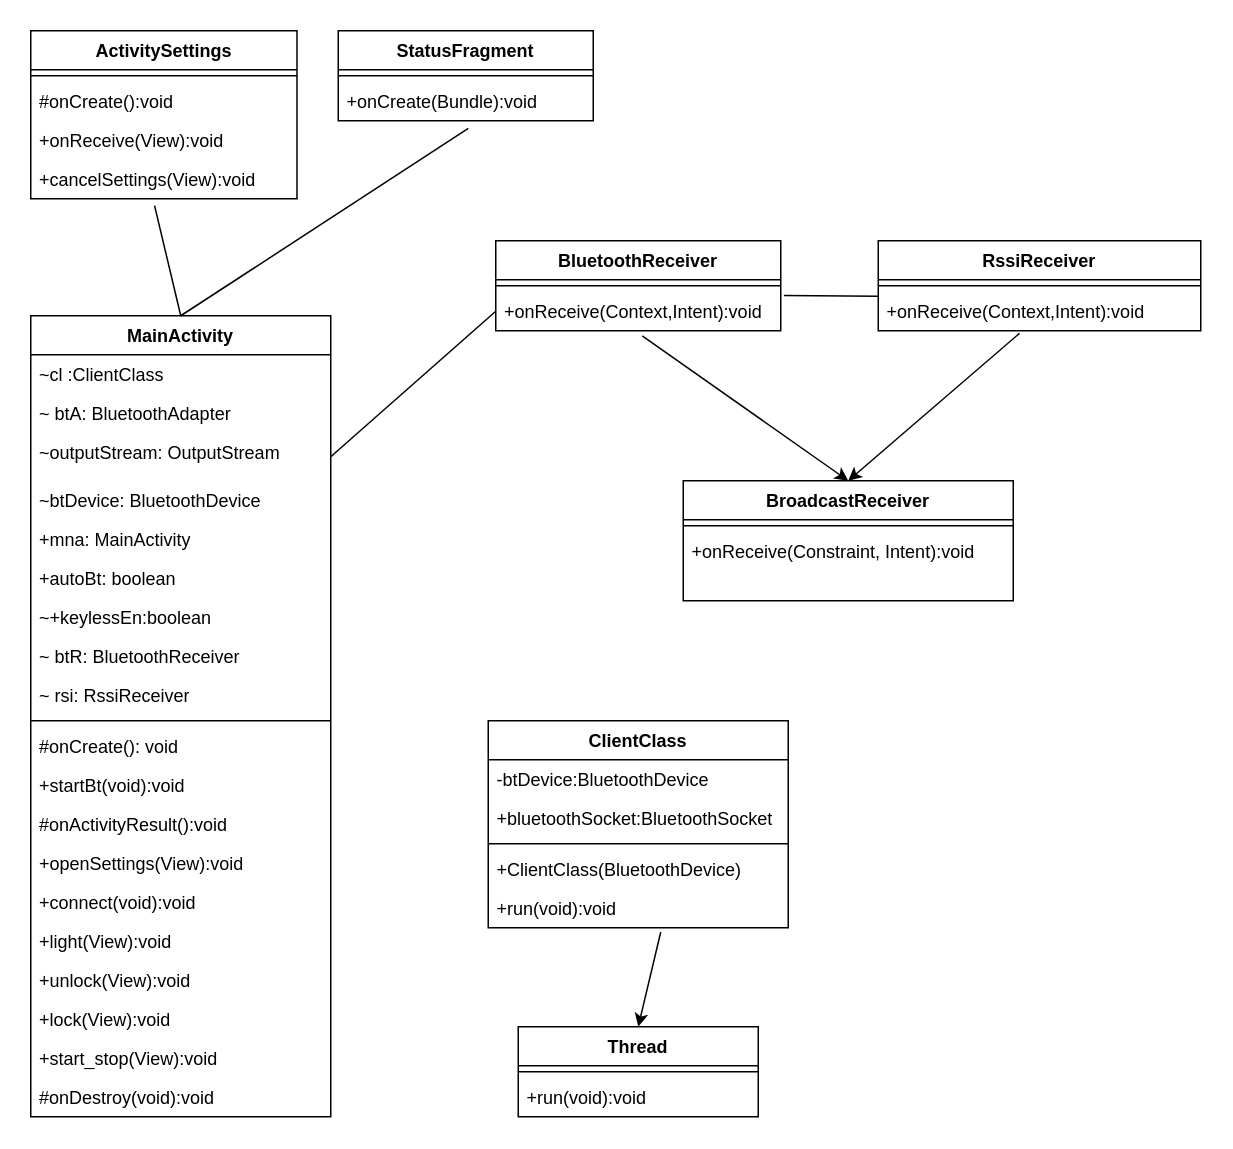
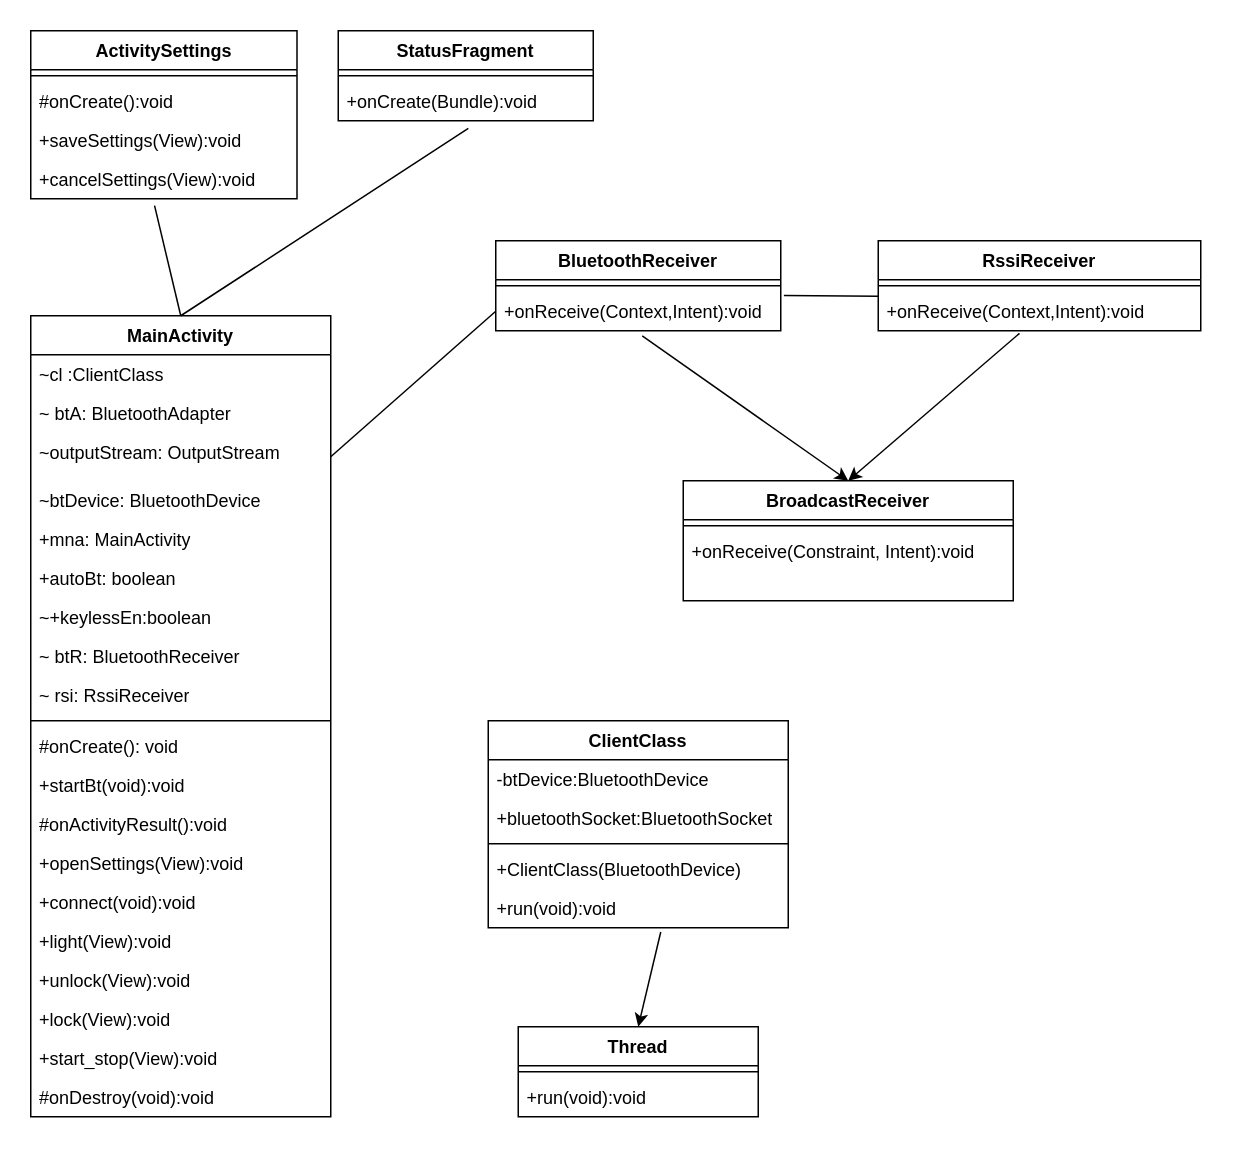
node "+onReceive(View):void": label "+onReceive(View):void" -> "+saveSettings(View):void"
